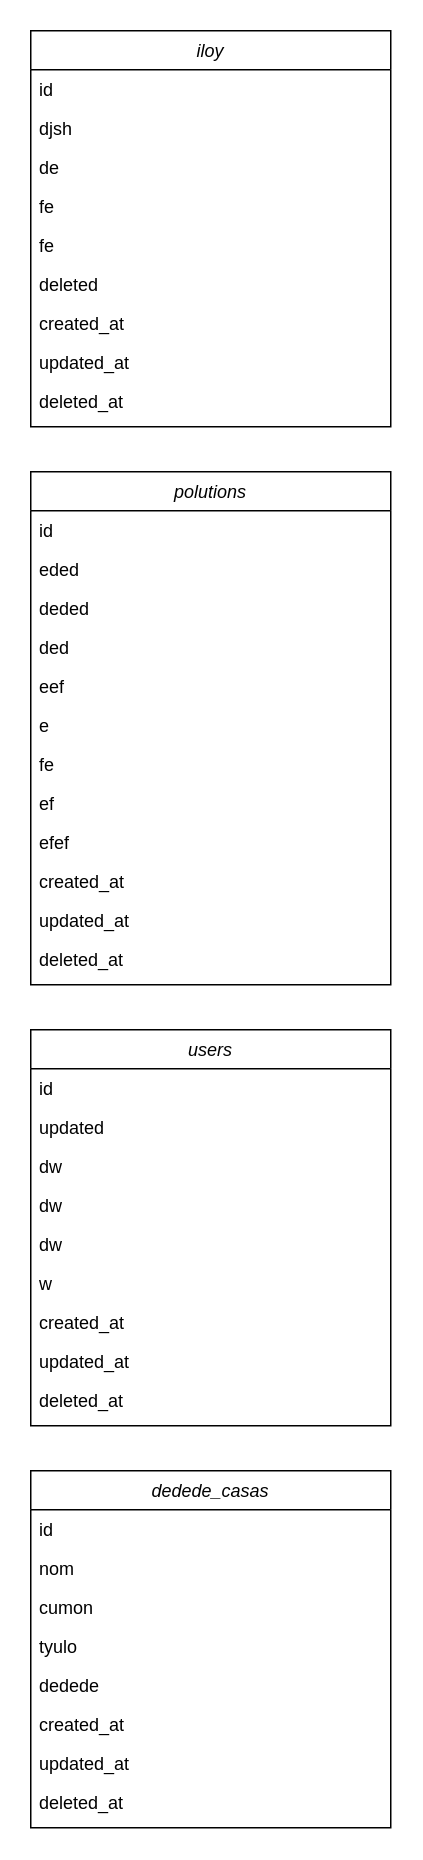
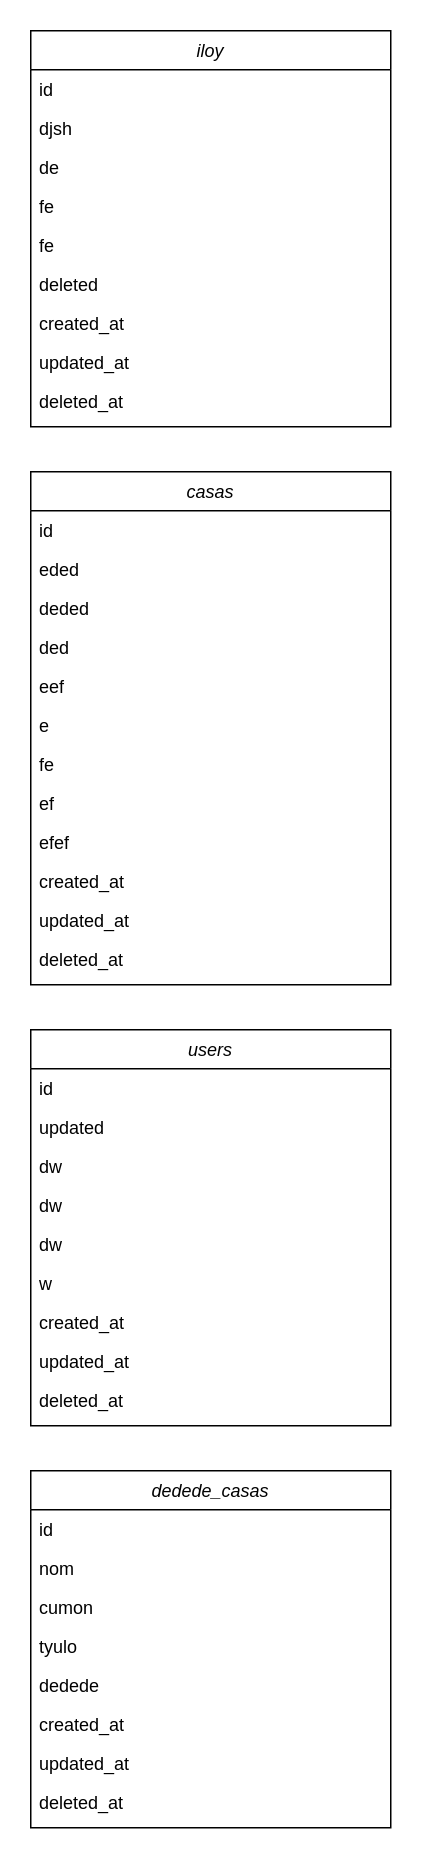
node "polutions": label "polutions" -> "casas"
